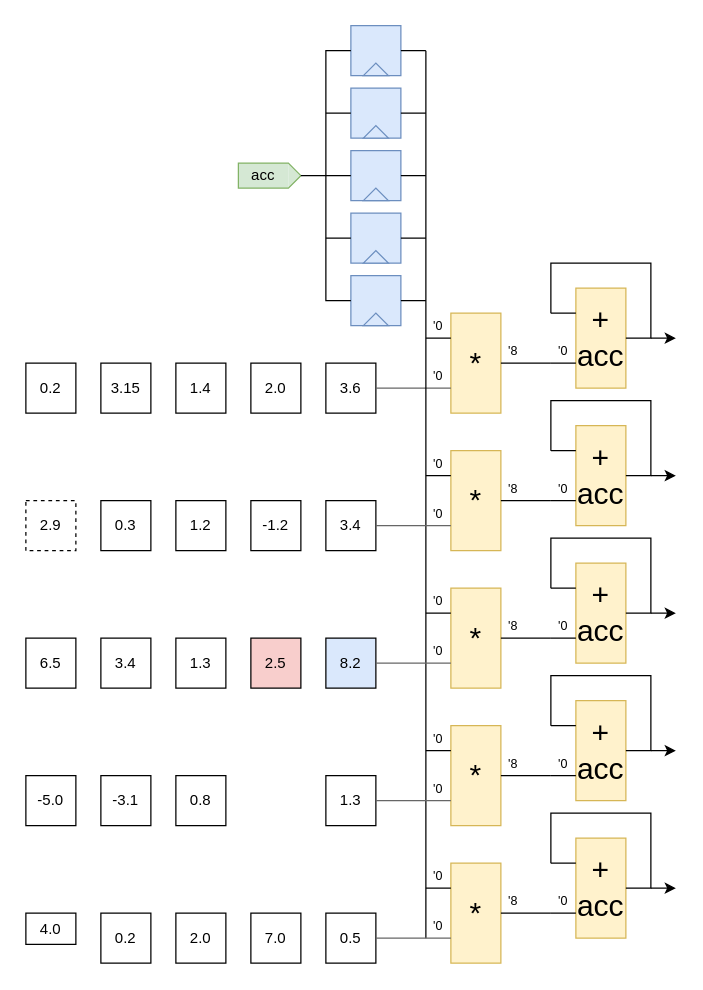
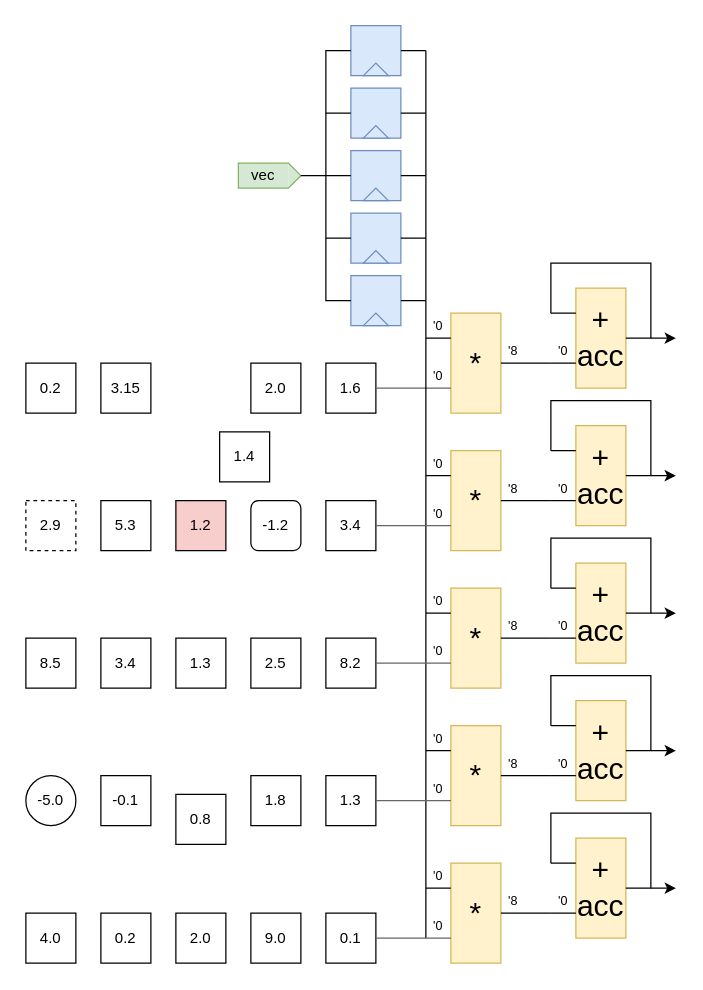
node "acc": label "acc" -> "vec"
node "1.4": moved (201, 388) -> (244, 457)
node "3.6": label "3.6" -> "1.6"
node "0.3": label "0.3" -> "5.3"
node "1.2": fillcolor #ffffff -> #f8cecc
node "-1.2": shape rectangle -> rounded rectangle
node "6.5": label "6.5" -> "8.5"
node "2.5": fillcolor #f8cecc -> #ffffff
node "8.2": fillcolor #dae8fc -> #ffffff
node "-5.0": shape rectangle -> ellipse
node "-3.1": label "-3.1" -> "-0.1"
node "0.8": moved (201, 801) -> (201, 819)
node "1.8": added
node "4.0": size 50x31 -> 50x50
node "7.0": label "7.0" -> "9.0"
node "0.5": label "0.5" -> "0.1"
